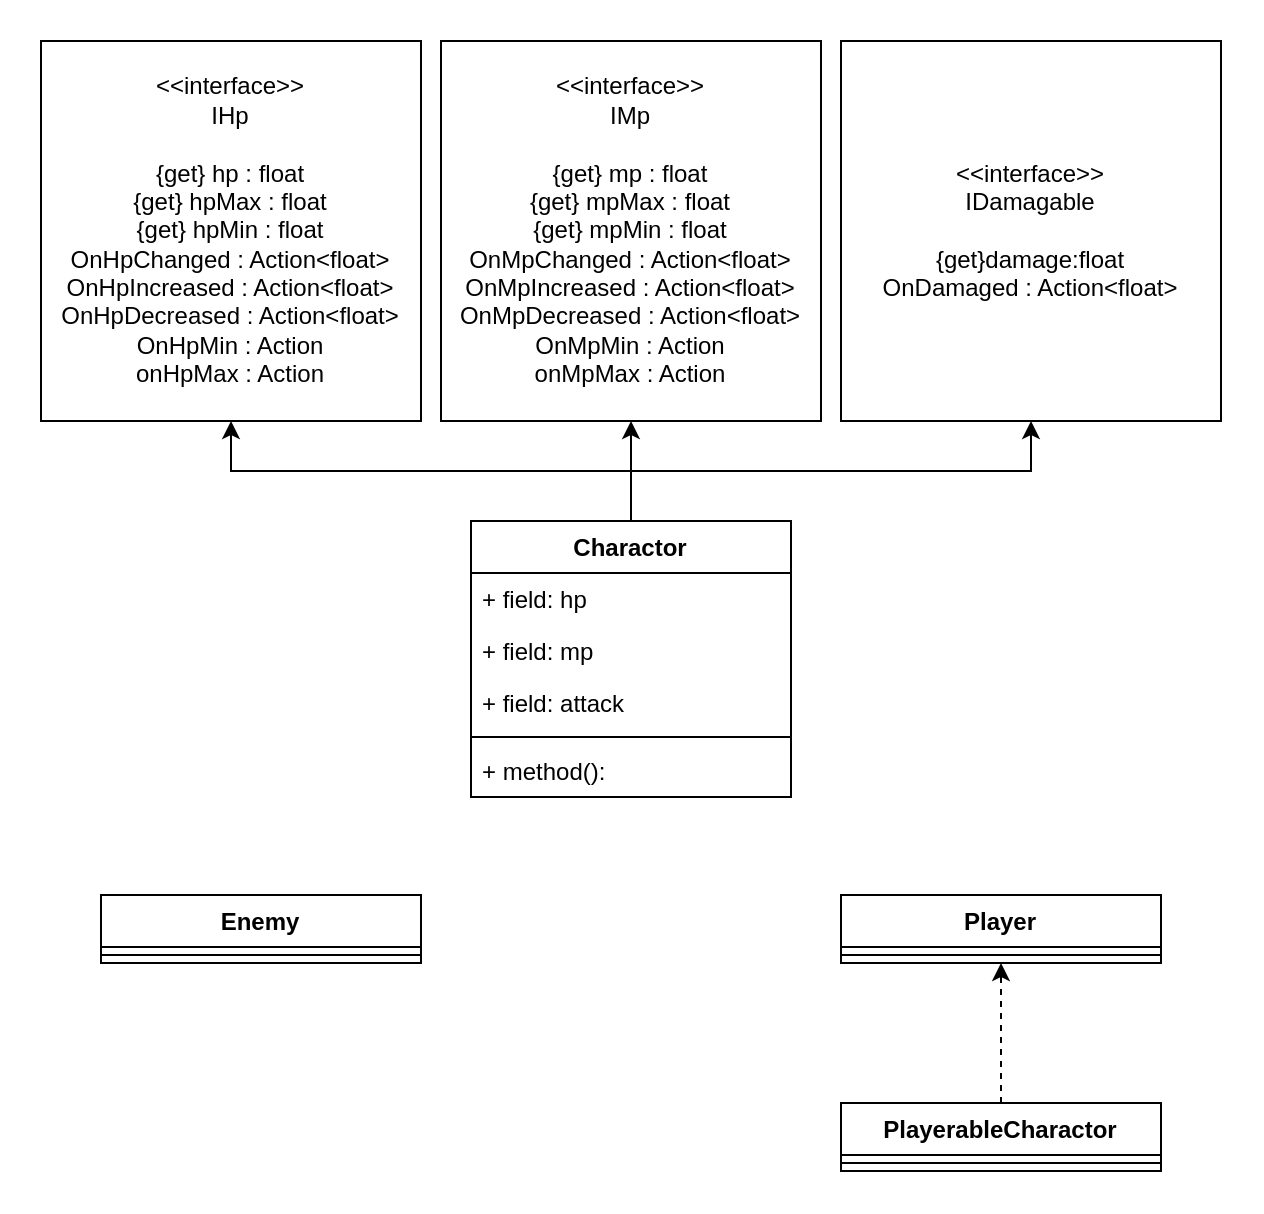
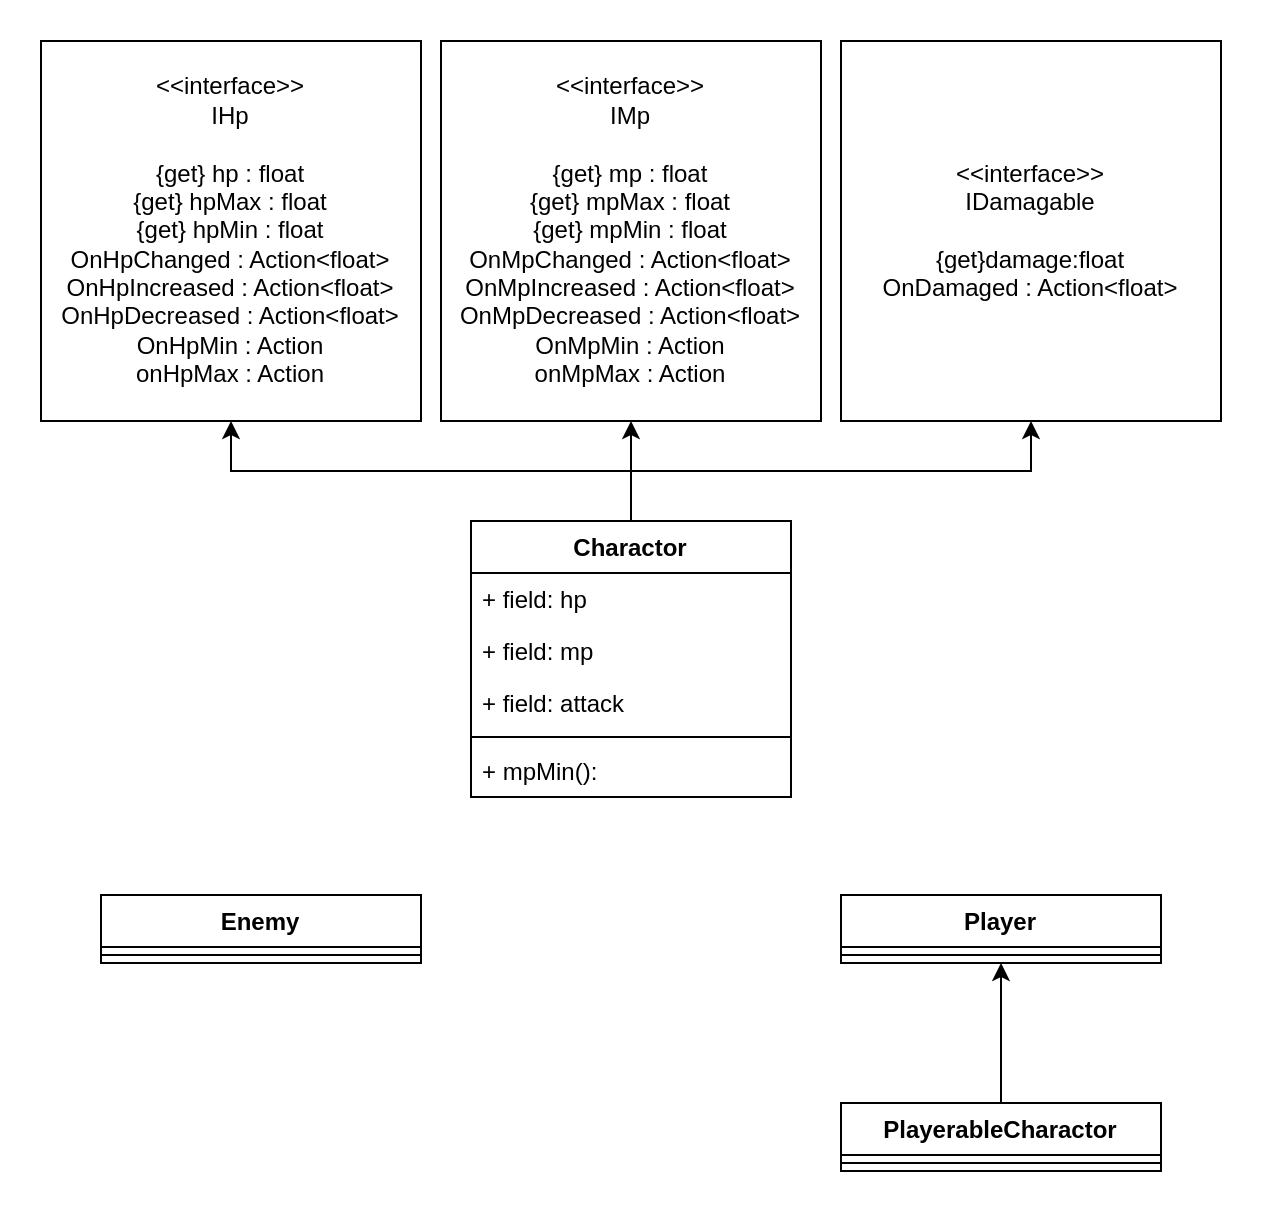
node "+ method():": label "+ method():" -> "+ mpMin():"
edge "PlayerableCharactor" -> "Player": style dashed -> solid
